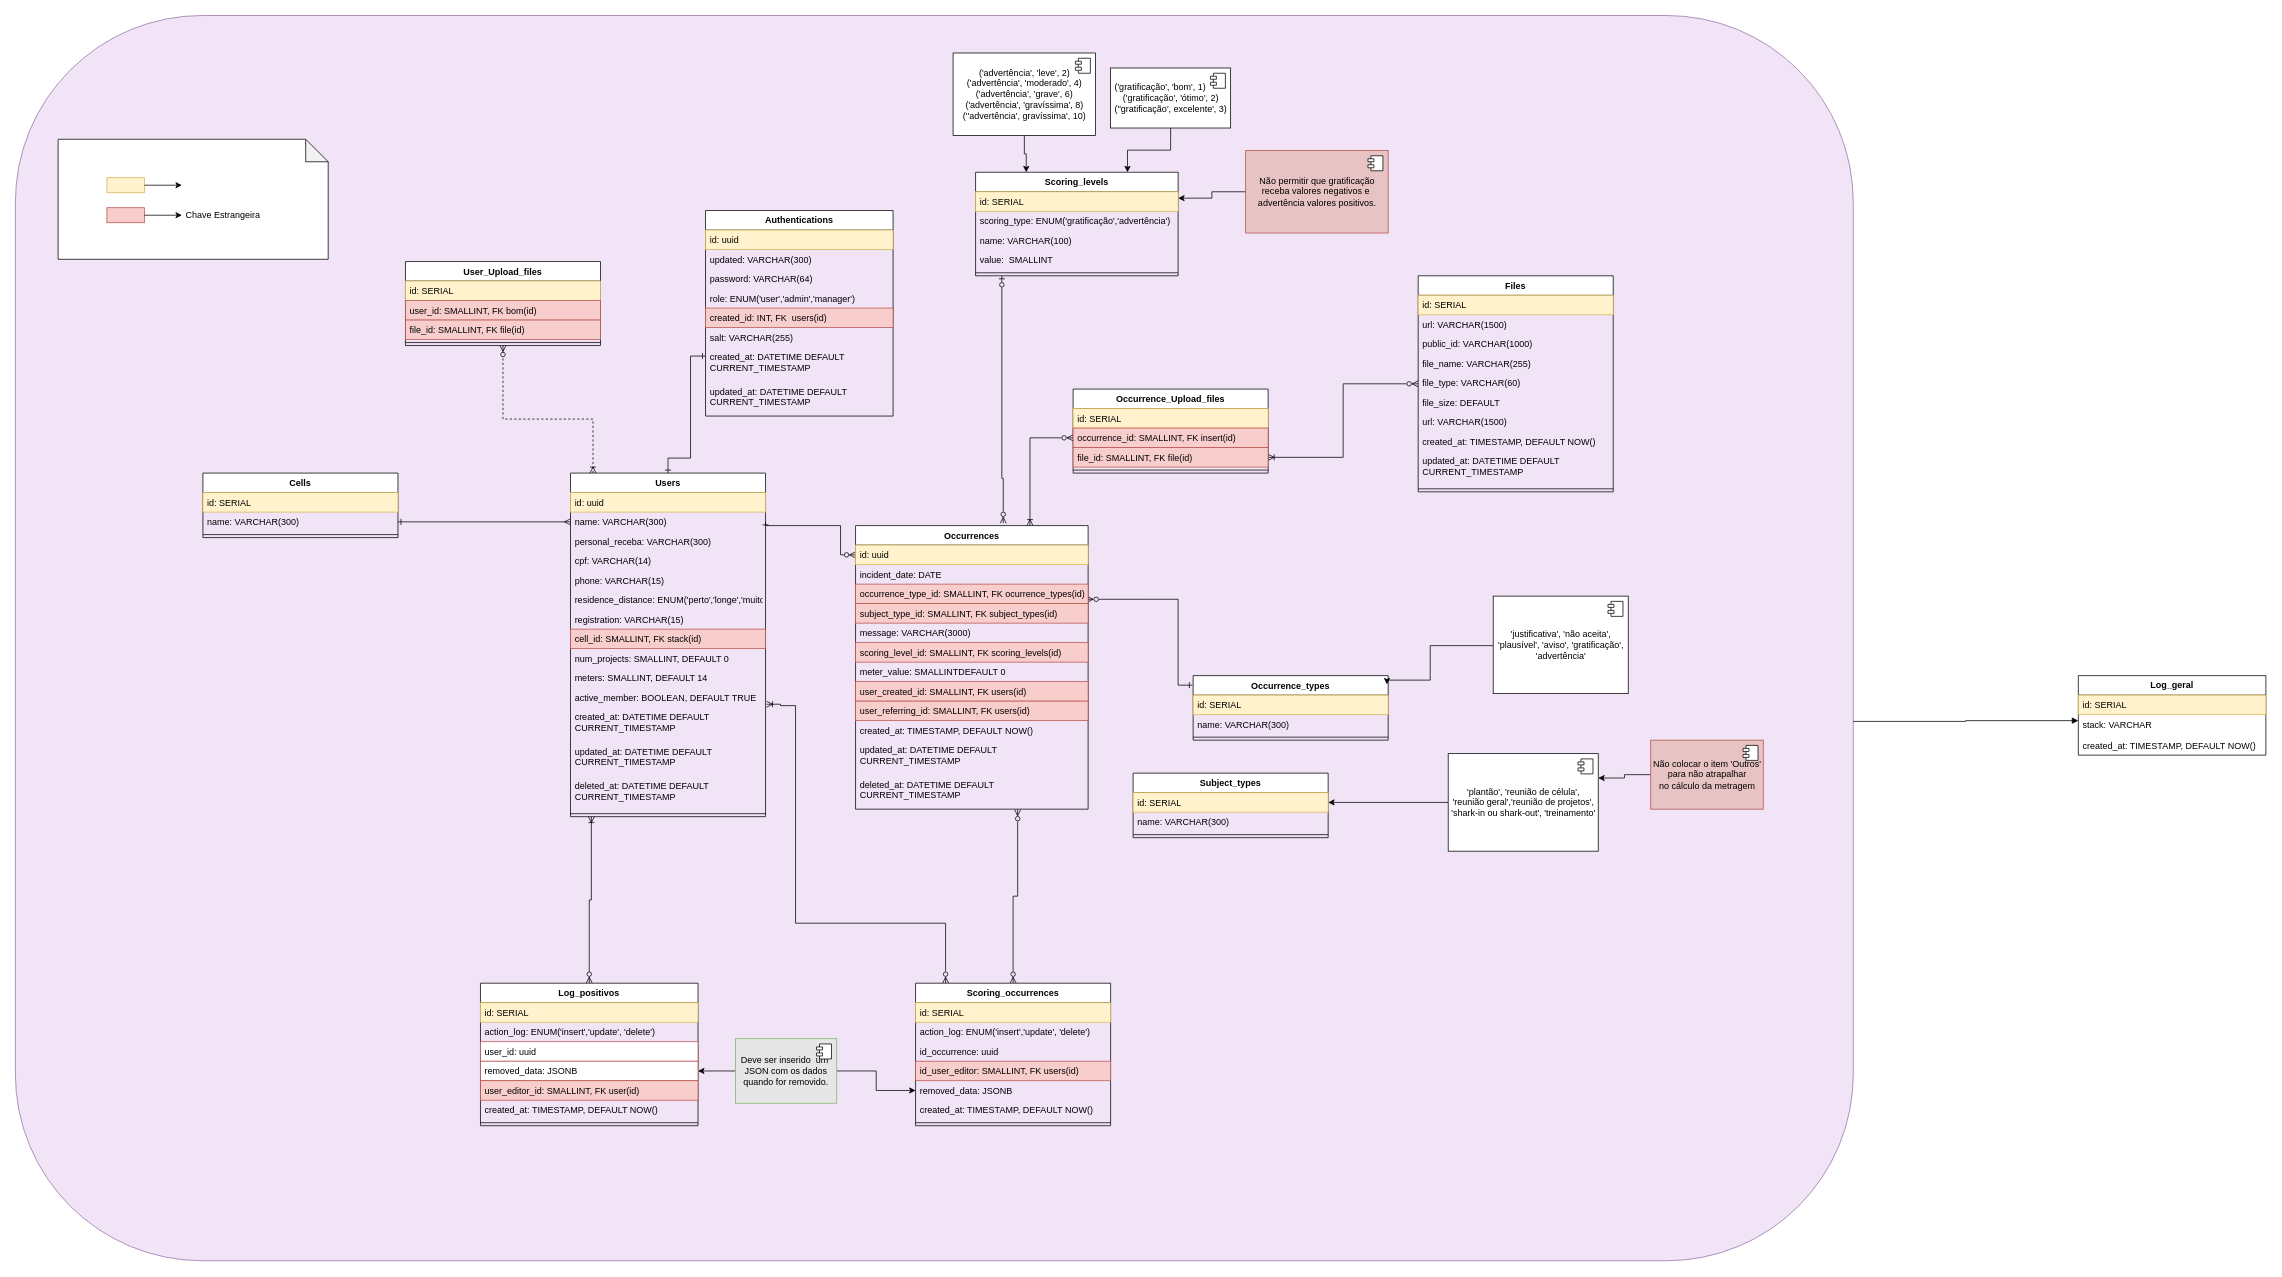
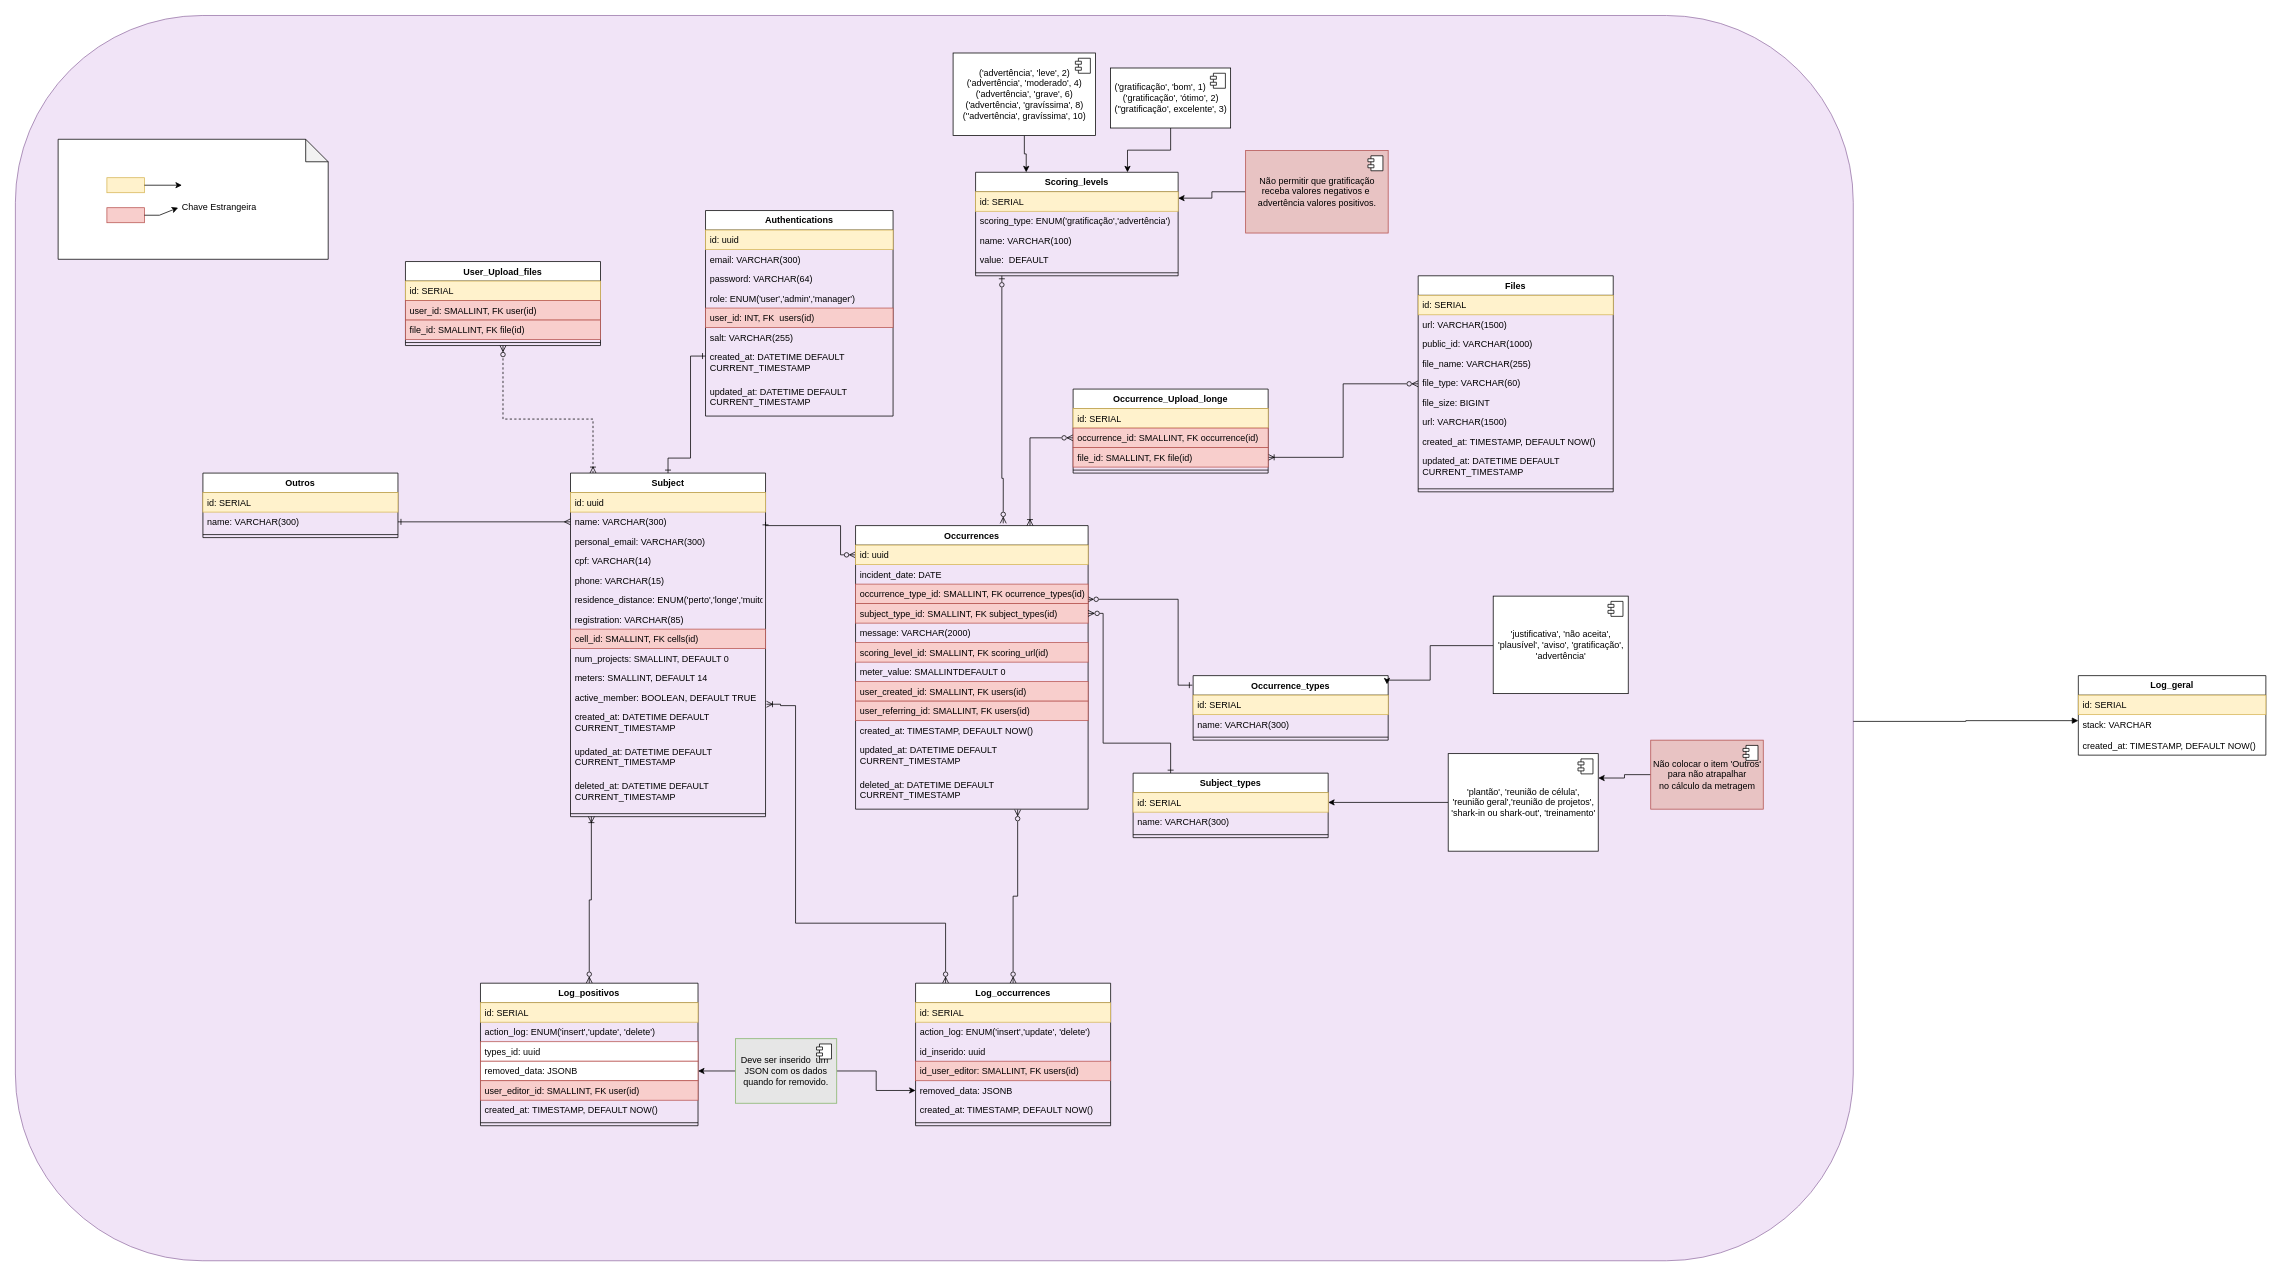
node "Chave Estrangeira": moved (223, 215) -> (219, 208)
node "updated: VARCHAR(300)": label "updated: VARCHAR(300)" -> "email: VARCHAR(300)"
node "value: SMALLINT": label "value: SMALLINT" -> "value: DEFAULT"
node "user_id: SMALLINT, FK bom(id)": label "user_id: SMALLINT, FK bom(id)" -> "user_id: SMALLINT, FK user(id)"
node "created_id: INT, FK users(id)": label "created_id: INT, FK users(id)" -> "user_id: INT, FK users(id)"
node "Occurrence_Upload_files": label "Occurrence_Upload_files" -> "Occurrence_Upload_longe"
node "file_size: DEFAULT": label "file_size: DEFAULT" -> "file_size: BIGINT"
node "occurrence_id: SMALLINT, FK insert(id)": label "occurrence_id: SMALLINT, FK insert(id)" -> "occurrence_id: SMALLINT, FK occurrence(id)"
node "Cells": label "Cells" -> "Outros"
node "Users": label "Users" -> "Subject"
node "personal_receba: VARCHAR(300)": label "personal_receba: VARCHAR(300)" -> "personal_email: VARCHAR(300)"
node "registration: VARCHAR(15)": label "registration: VARCHAR(15)" -> "registration: VARCHAR(85)"
node "message: VARCHAR(3000)": label "message: VARCHAR(3000)" -> "message: VARCHAR(2000)"
node "cell_id: SMALLINT, FK stack(id)": label "cell_id: SMALLINT, FK stack(id)" -> "cell_id: SMALLINT, FK cells(id)"
node "scoring_level_id: SMALLINT, FK scoring_levels(id)": label "scoring_level_id: SMALLINT, FK scoring_levels(id)" -> "scoring_level_id: SMALLINT, FK scoring_url(id)"
edge "subject_type_id: SMALLINT, FK subject_types(id)" -- "Subject_types": added
node "Scoring_occurrences": label "Scoring_occurrences" -> "Log_occurrences"
node "user_id: uuid": label "user_id: uuid" -> "types_id: uuid"
node "id_occurrence: uuid": label "id_occurrence: uuid" -> "id_inserido: uuid"
